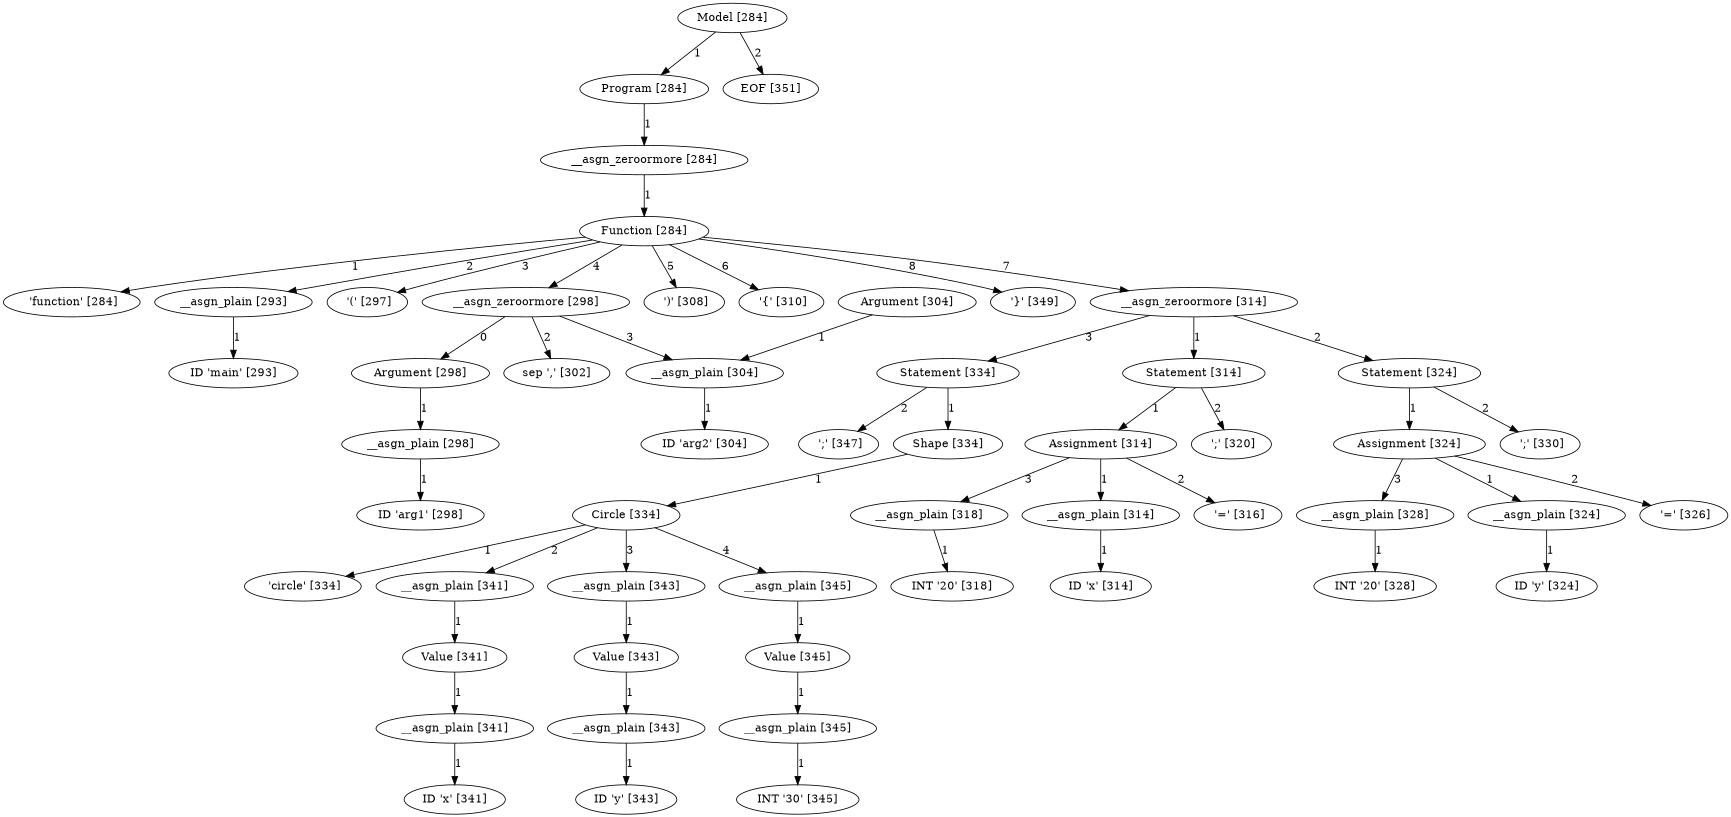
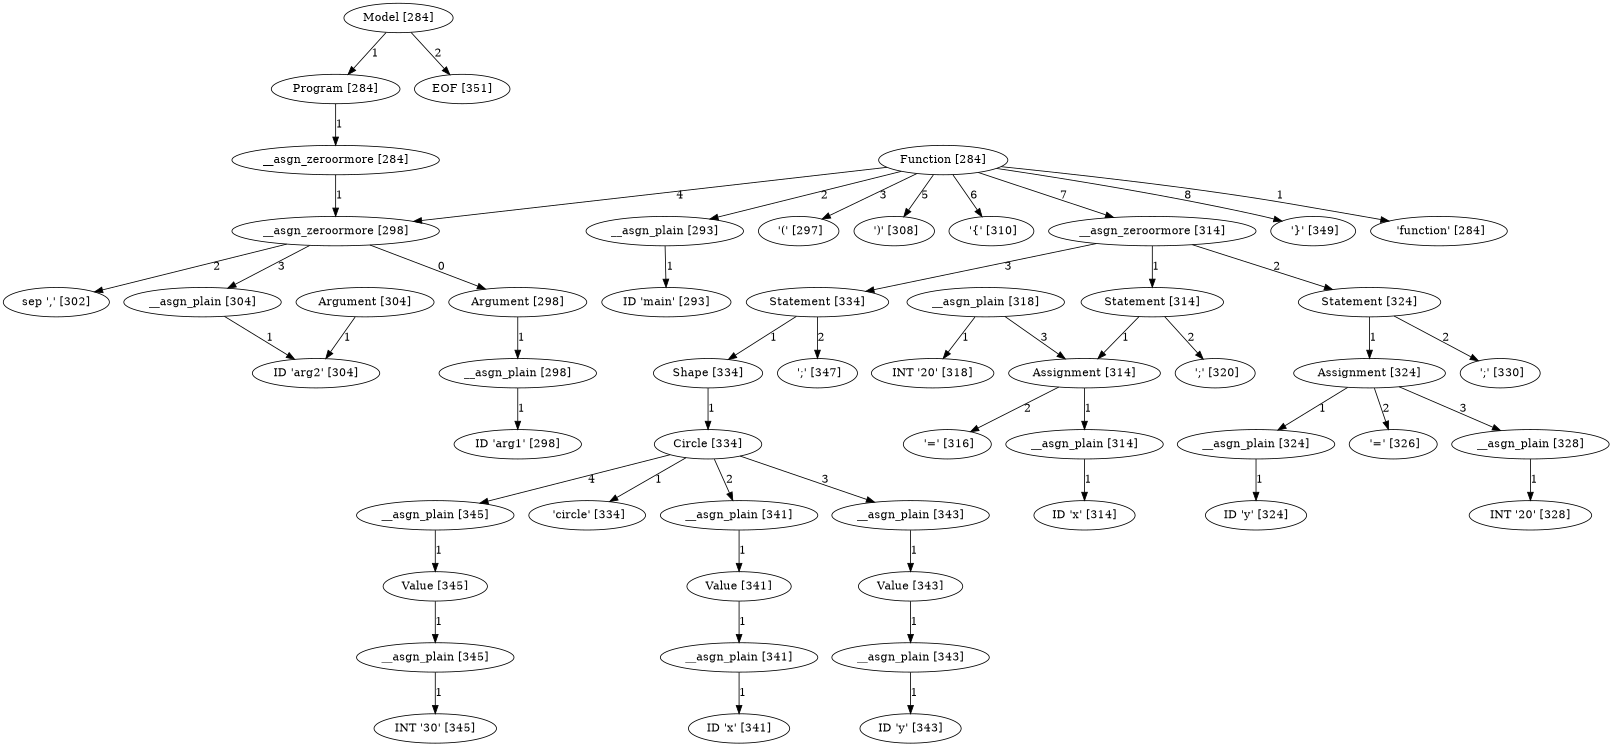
edge "__asgn_zeroormore [284]" -> "Function [284]": now "__asgn_zeroormore [284]" -> "__asgn_zeroormore [298]"
edge "Argument [304]" -> "__asgn_plain [304]": now "Argument [304]" -> "ID 'arg2' [304]"
edge "Assignment [314]" -> "__asgn_plain [318]": reversed
